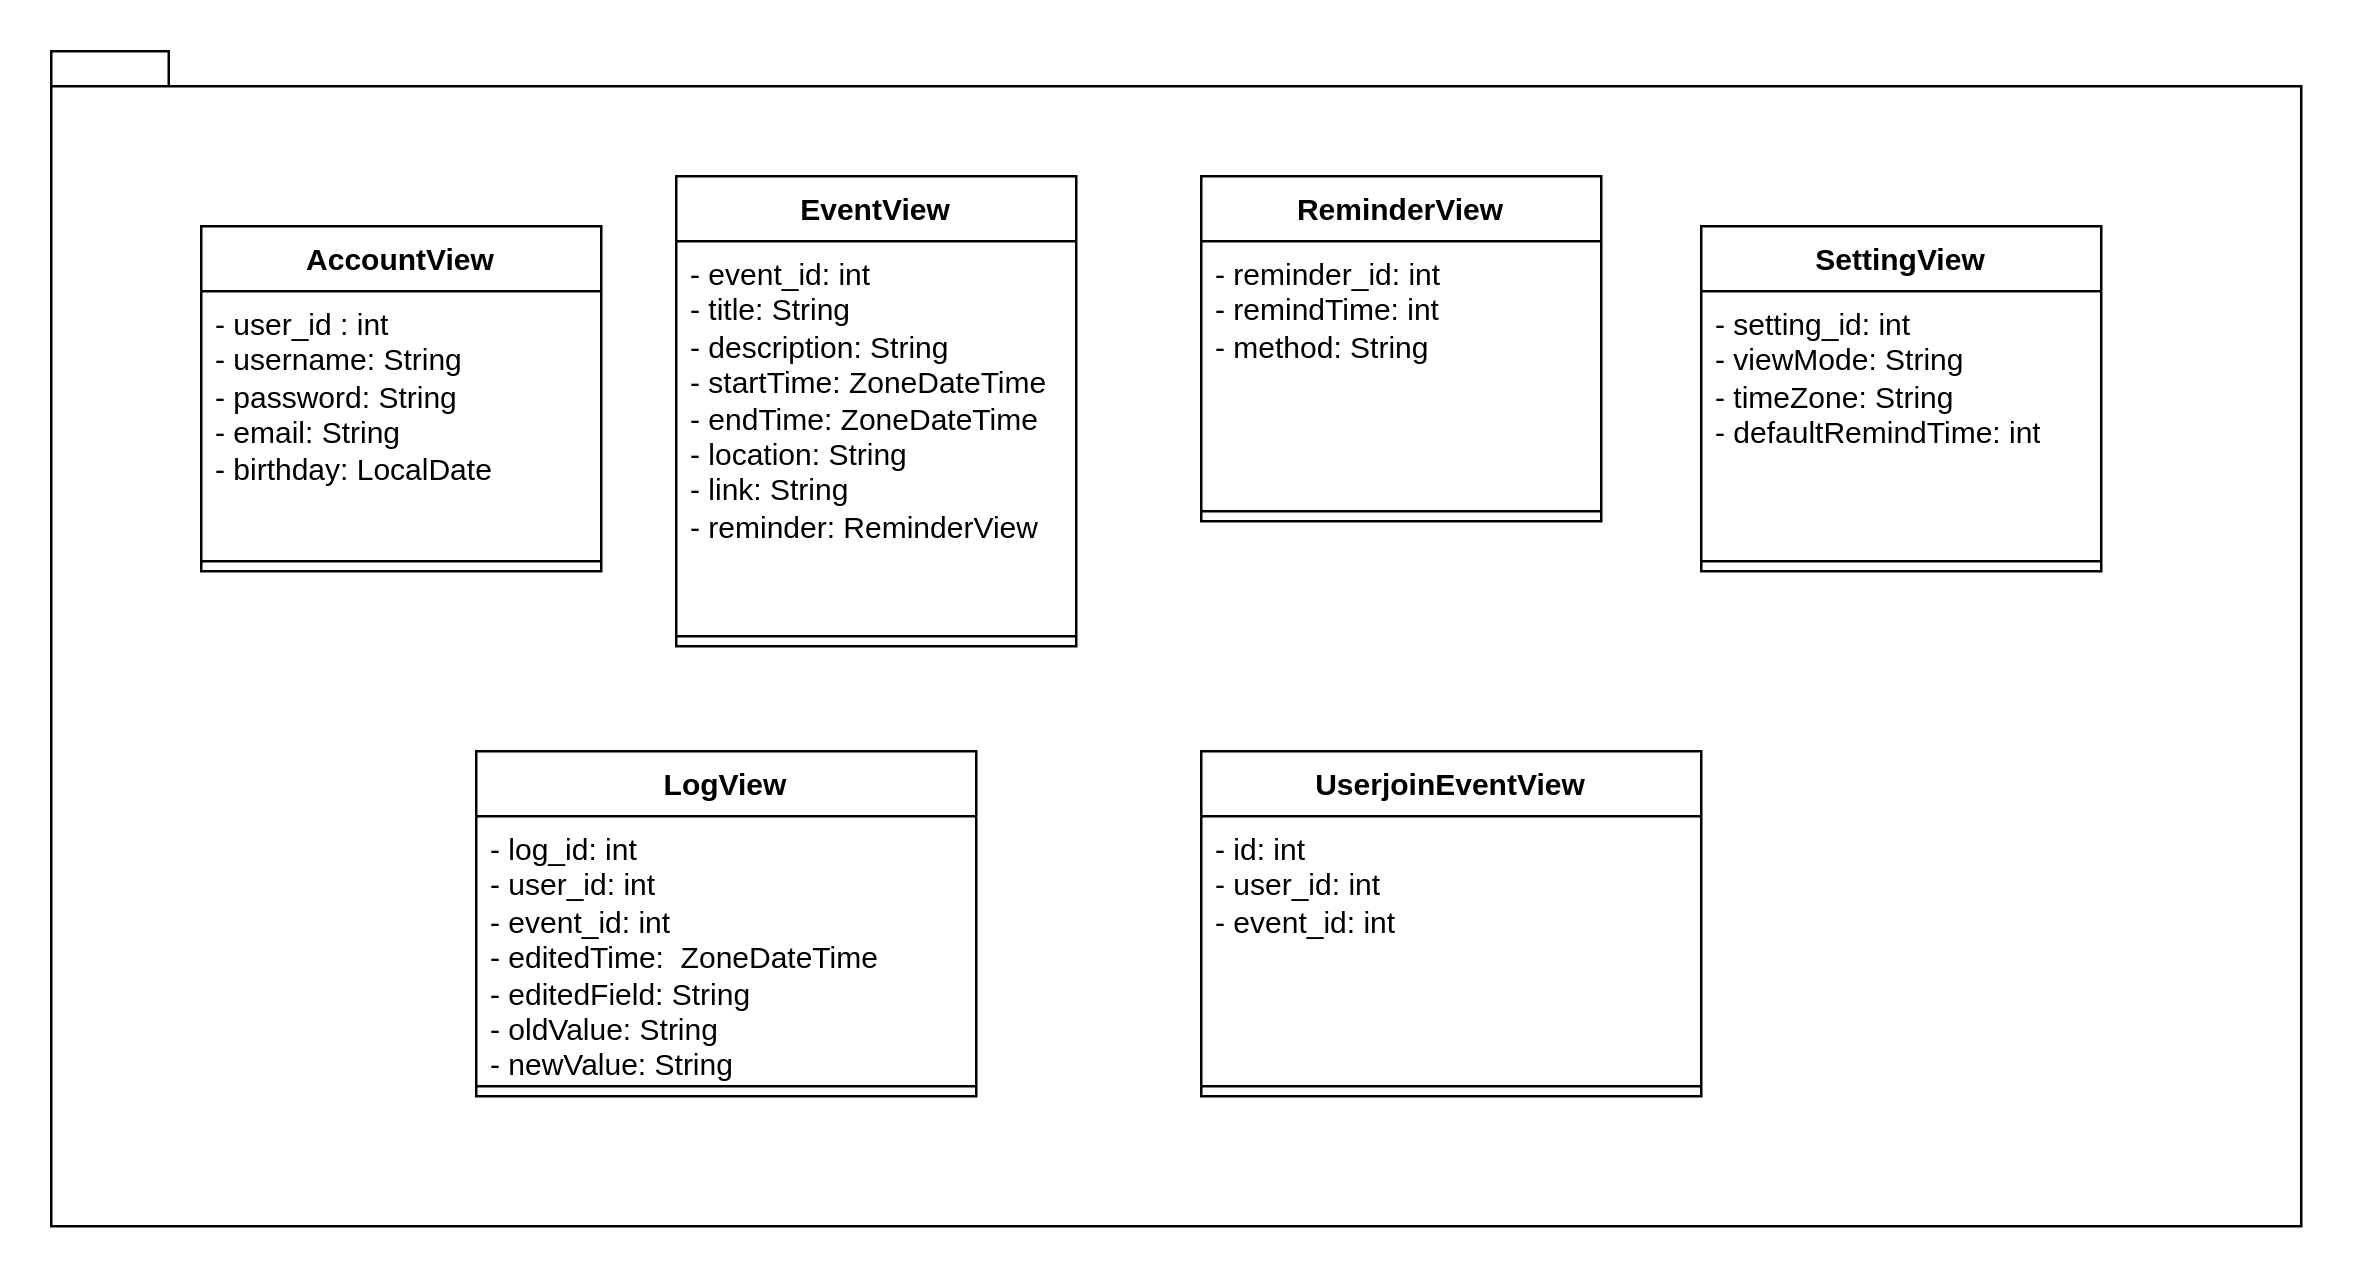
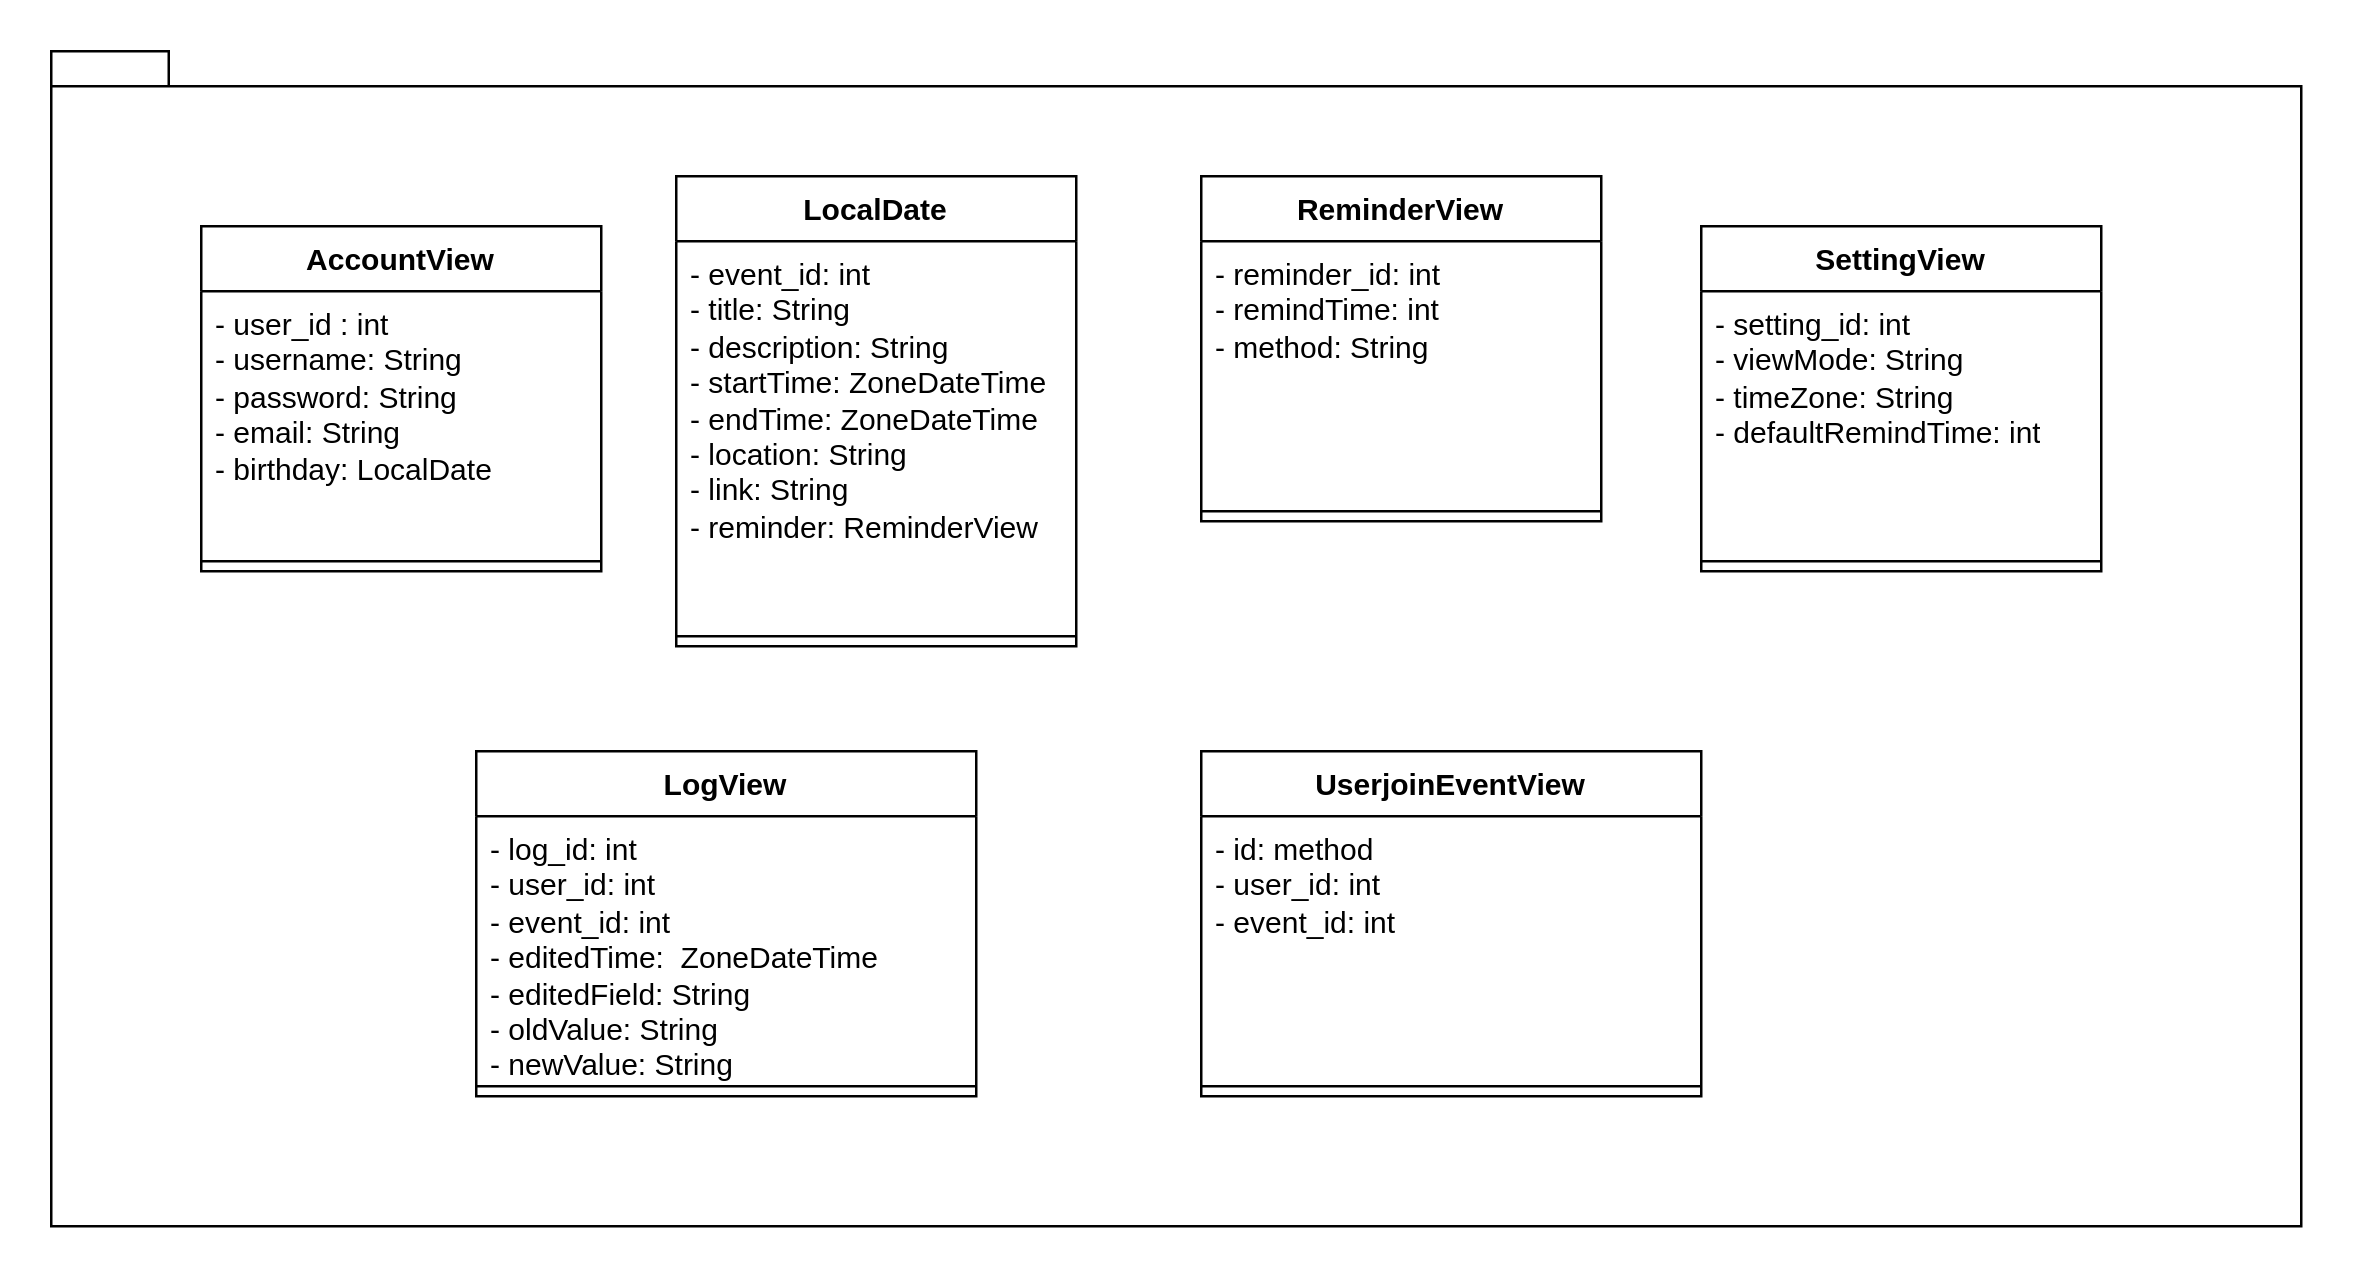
node "EventView": label "EventView" -> "LocalDate"
node "- id: int - user_id: int - event_id: int": label "- id: int - user_id: int - event_id: int" -> "- id: method - user_id: int - event_id: int"
